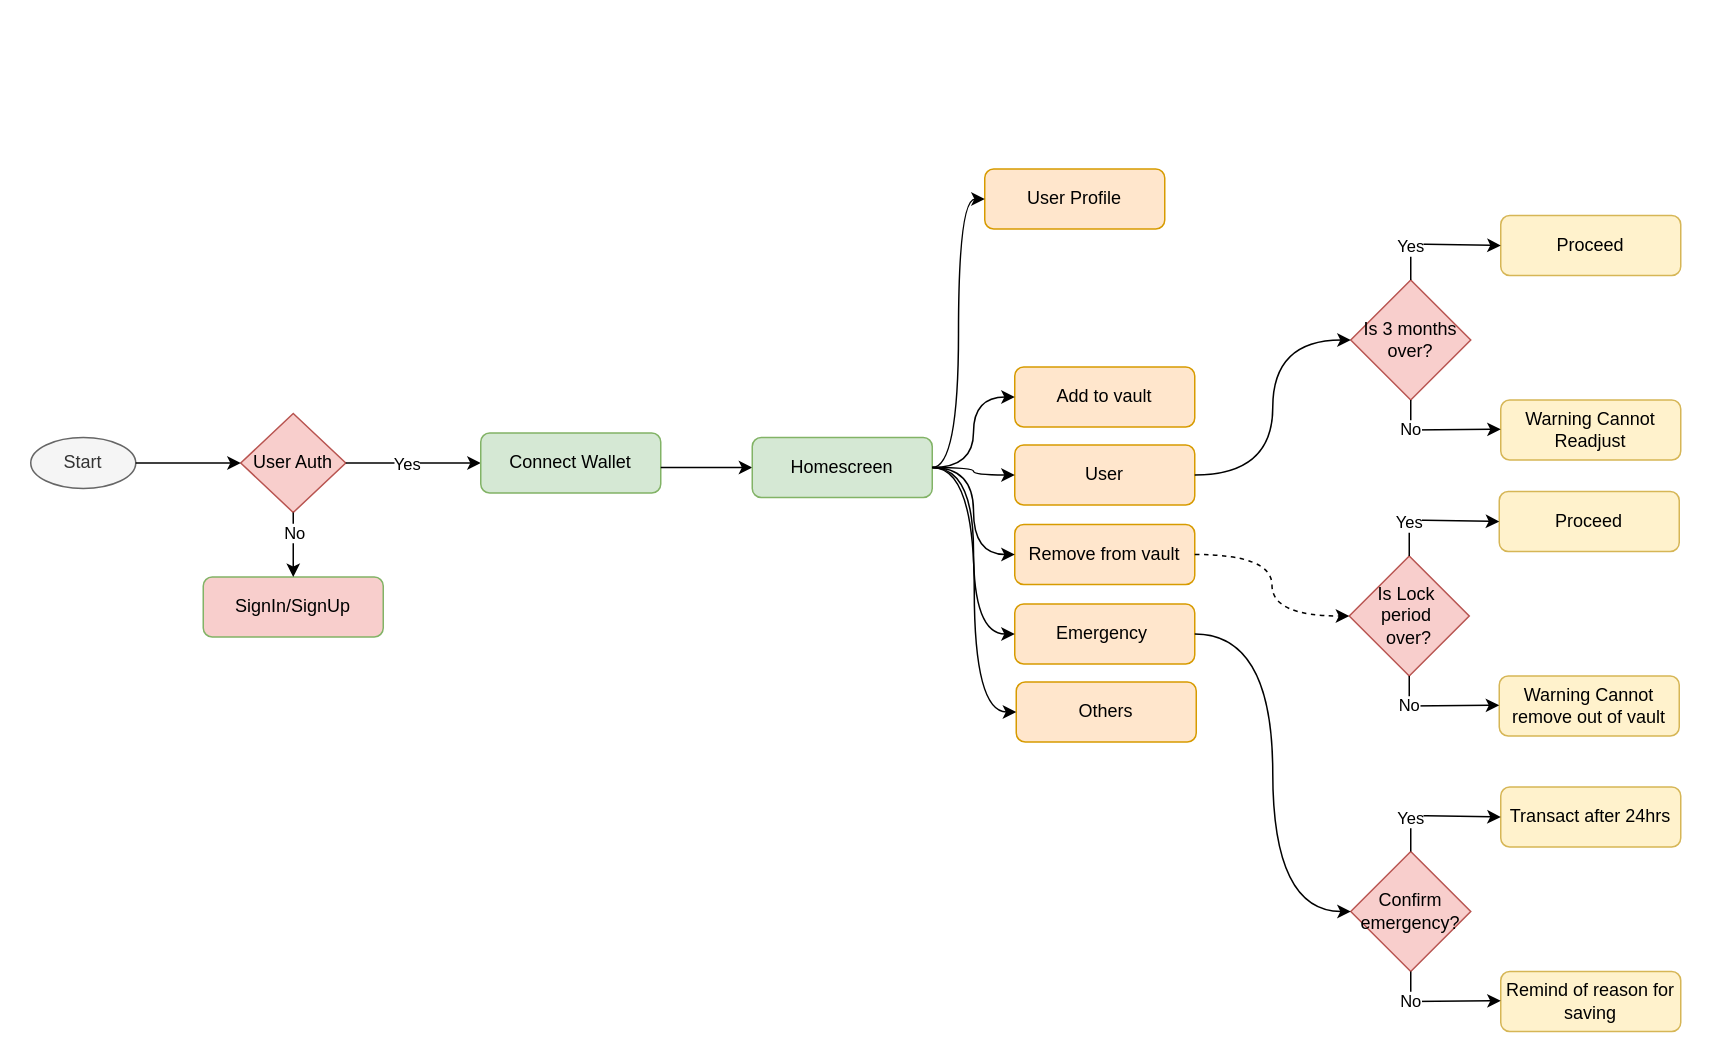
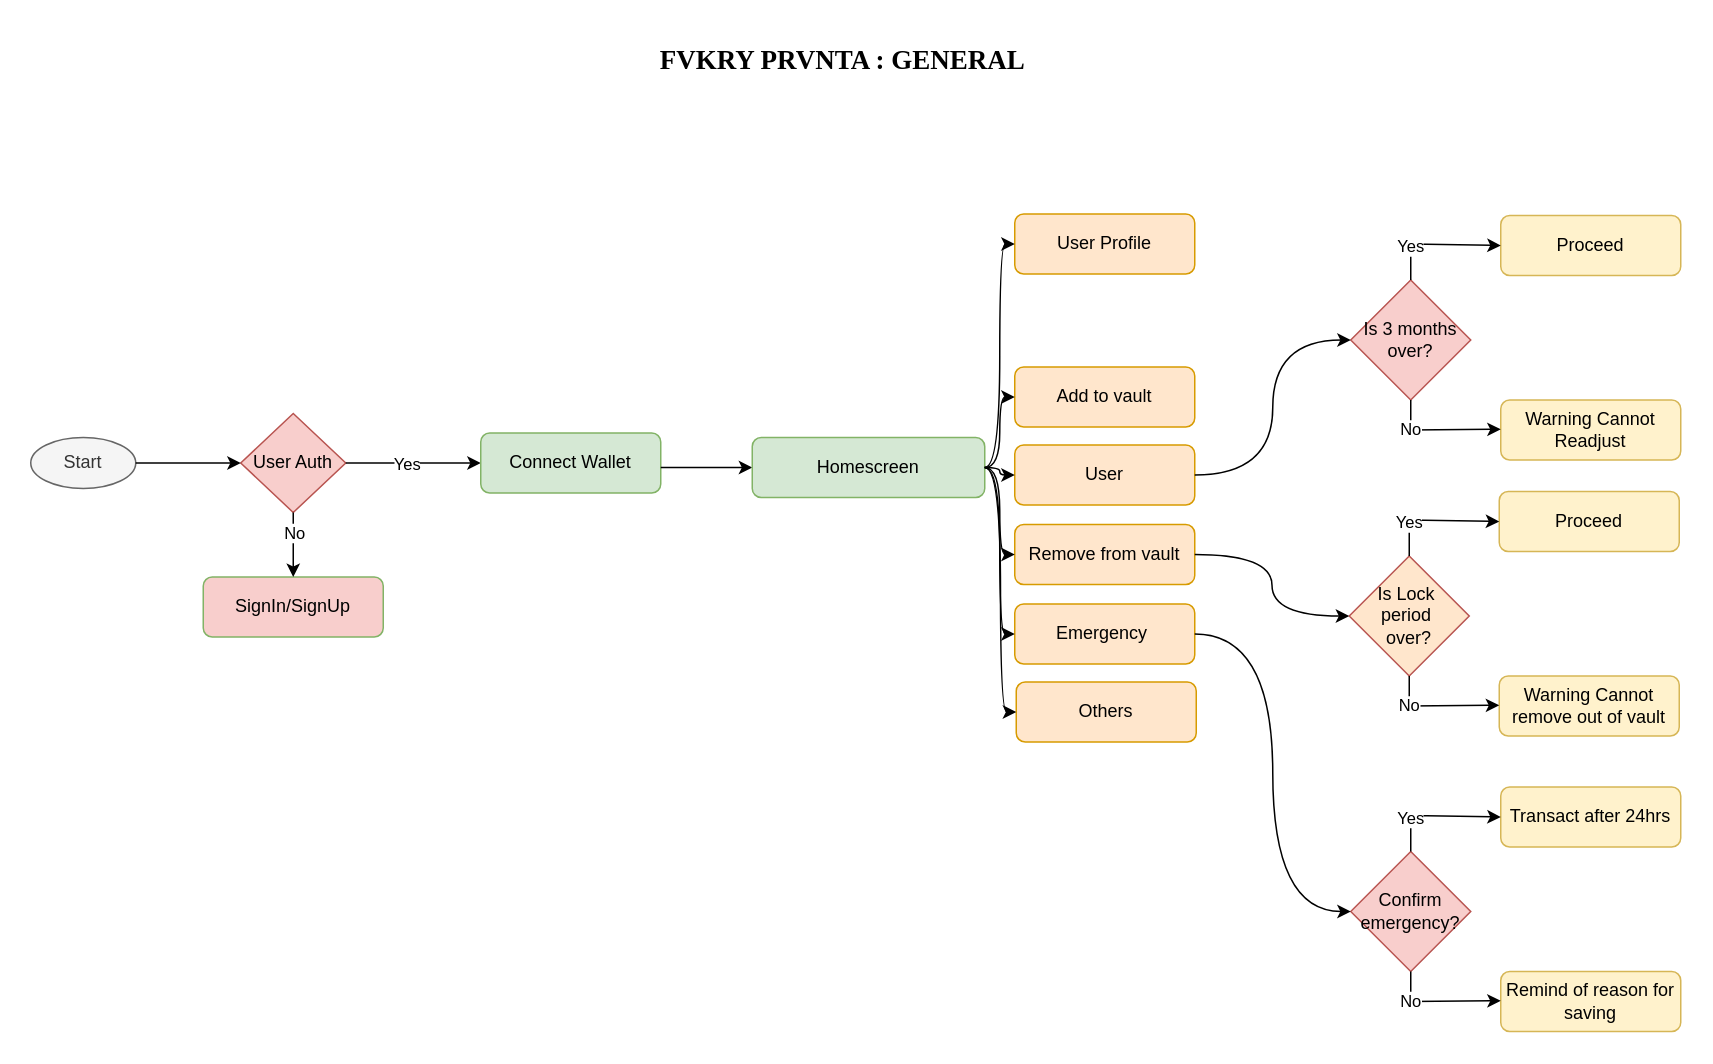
node "FVKRY PRVNTA : GENERAL": added
node "User Profile": moved (1075, 199) -> (1105, 244)
node "Homescreen": size 180x60 -> 233x60
edge "Remove from vault" -> "Is Lock period over?": style dashed -> solid
node "Is Lock period over?": fillcolor #f8cecc -> #ffe6cc
